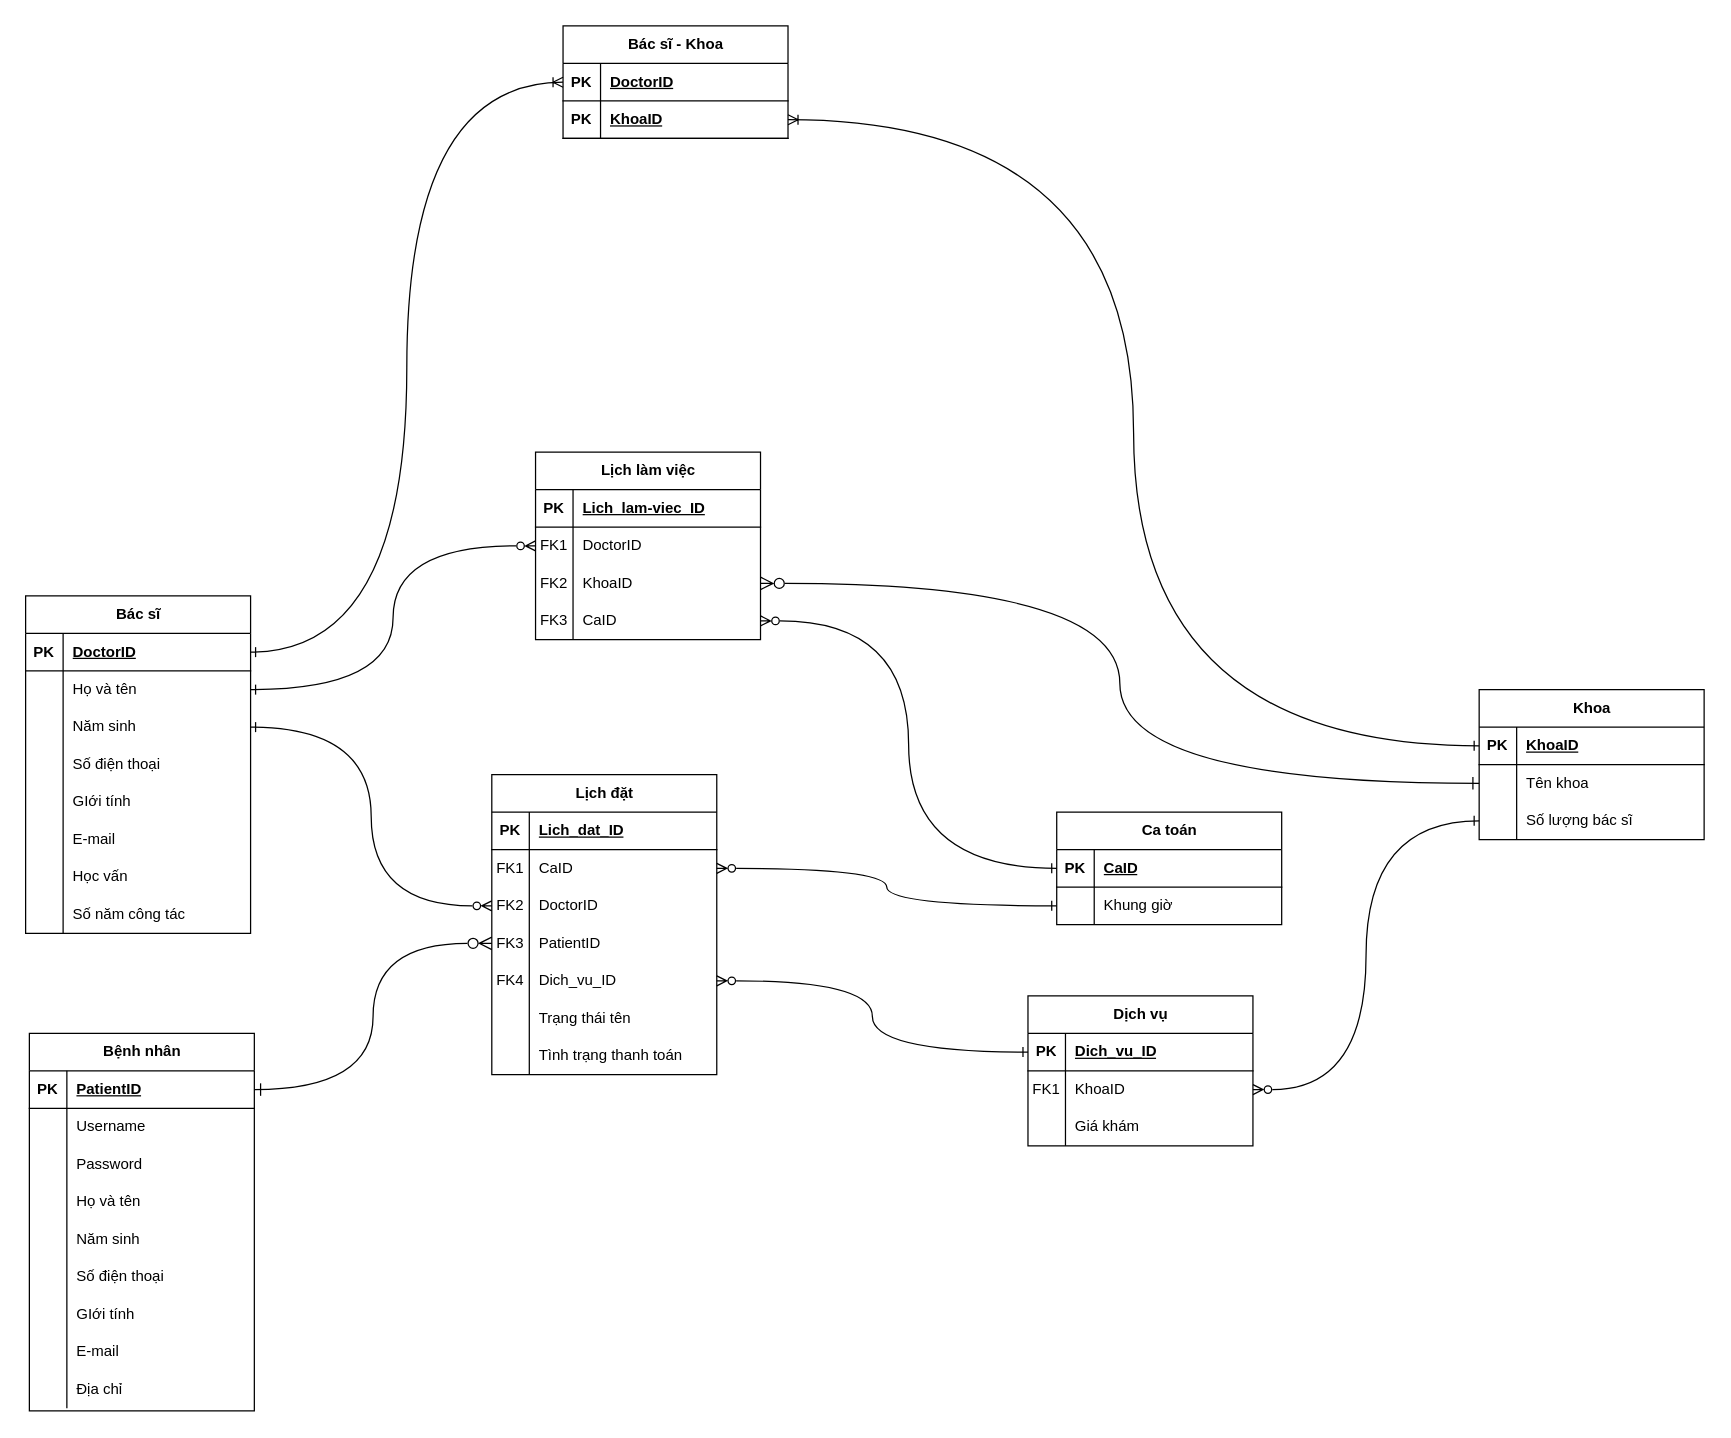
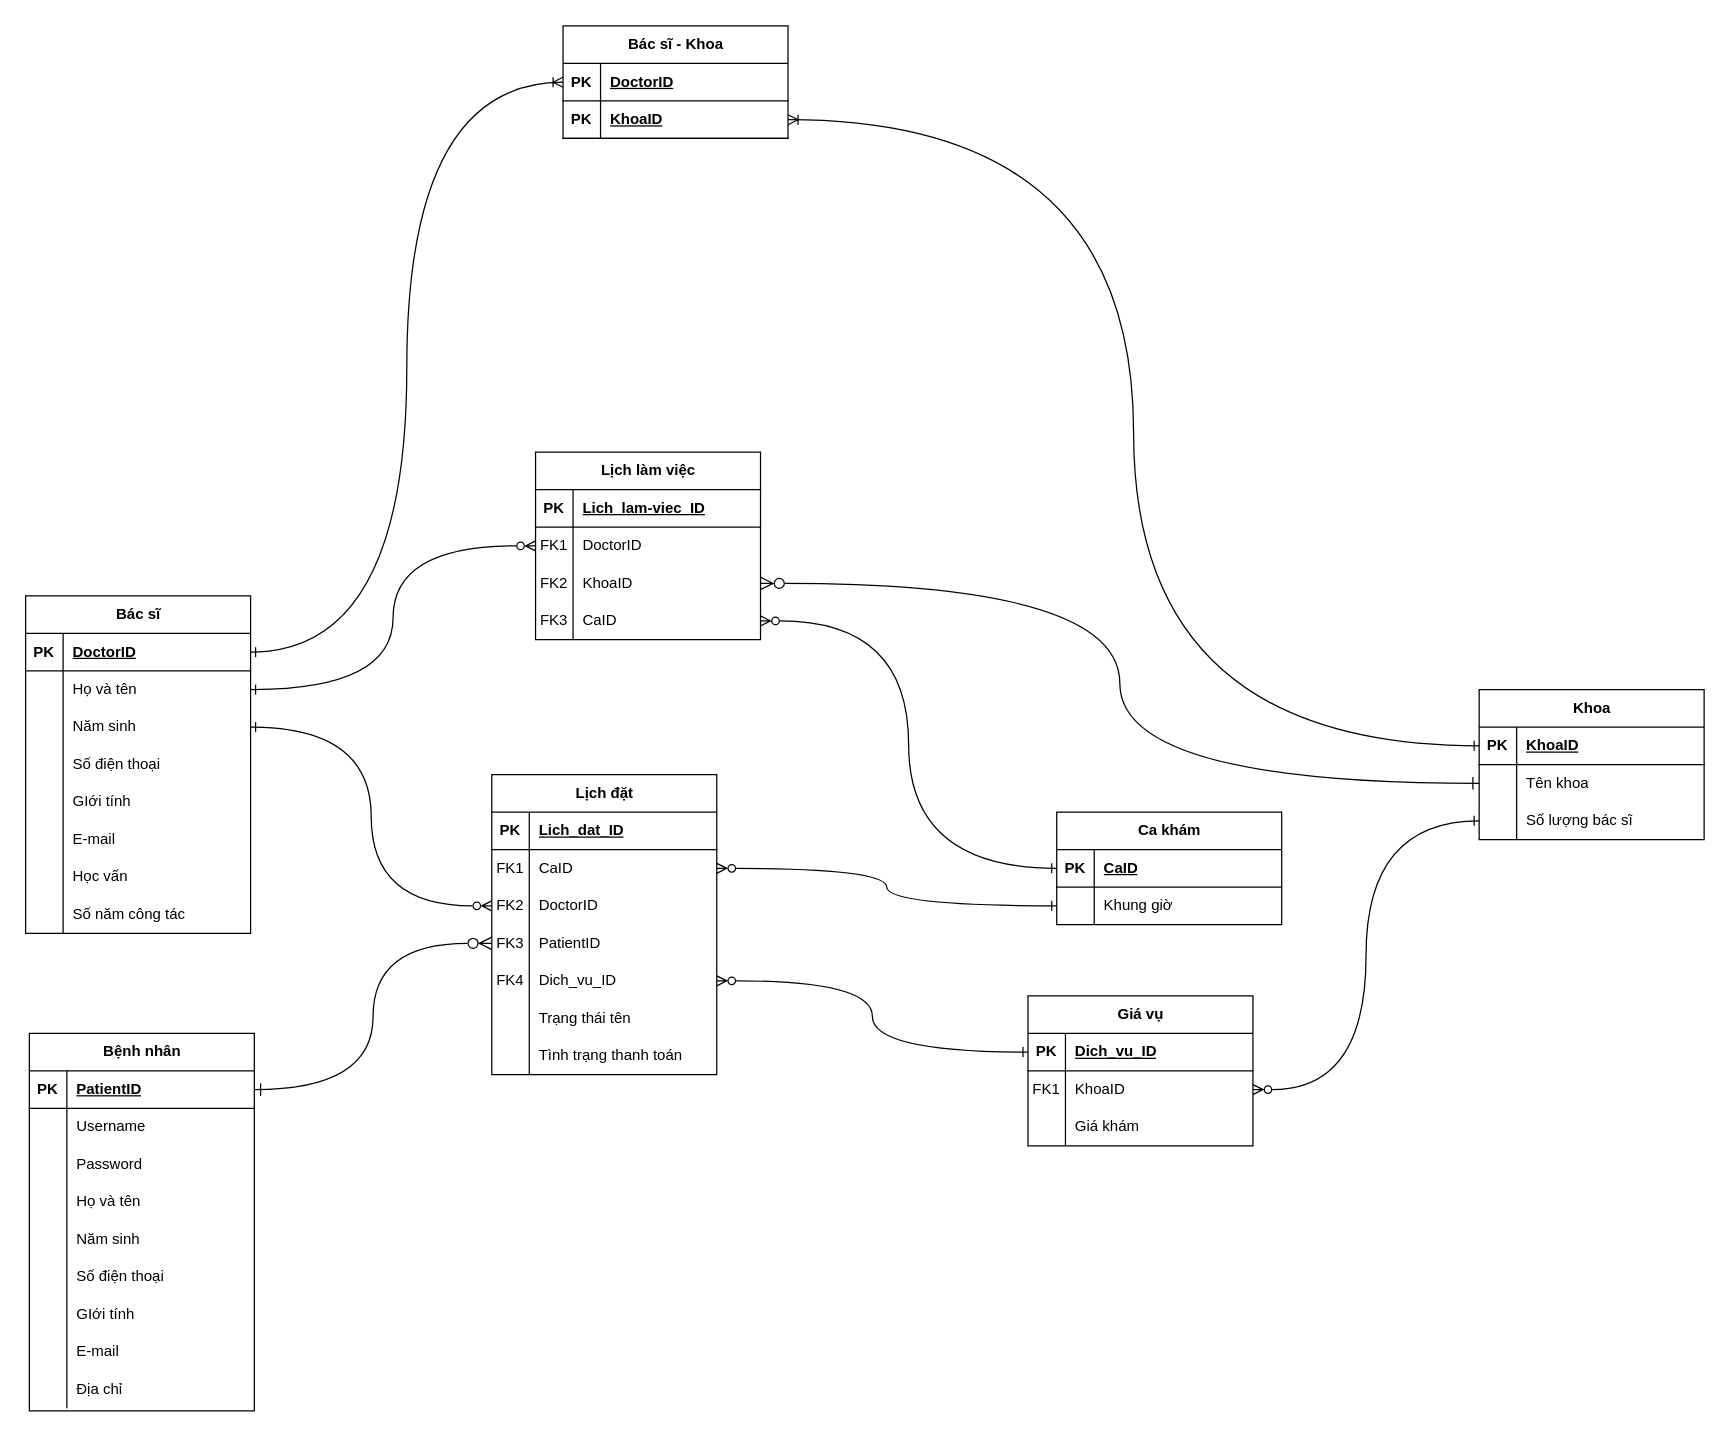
node "Ca toán": label "Ca toán" -> "Ca khám"
node "Dịch vụ": label "Dịch vụ" -> "Giá vụ"
